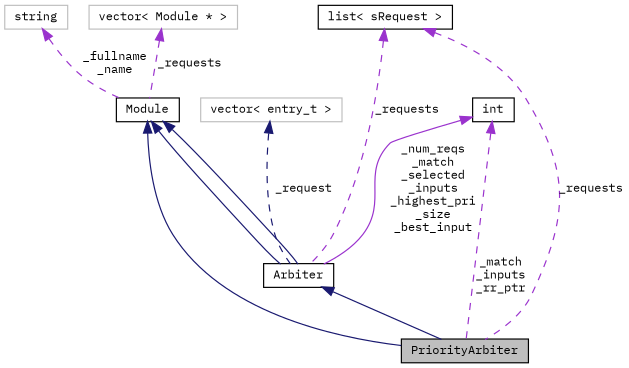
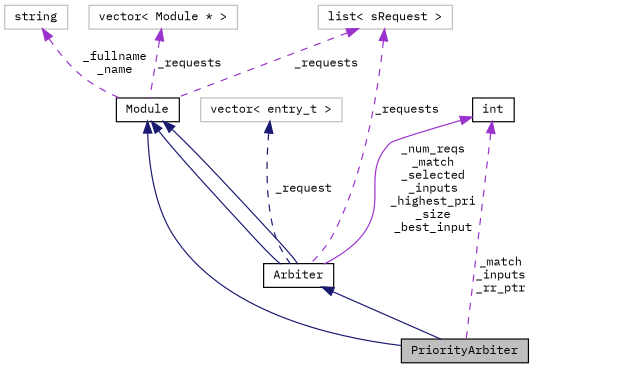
node "list< sRequest >": color black -> grey75
edge "PriorityArbiter" -> "list< sRequest >": now "Module" -> "list< sRequest >"
